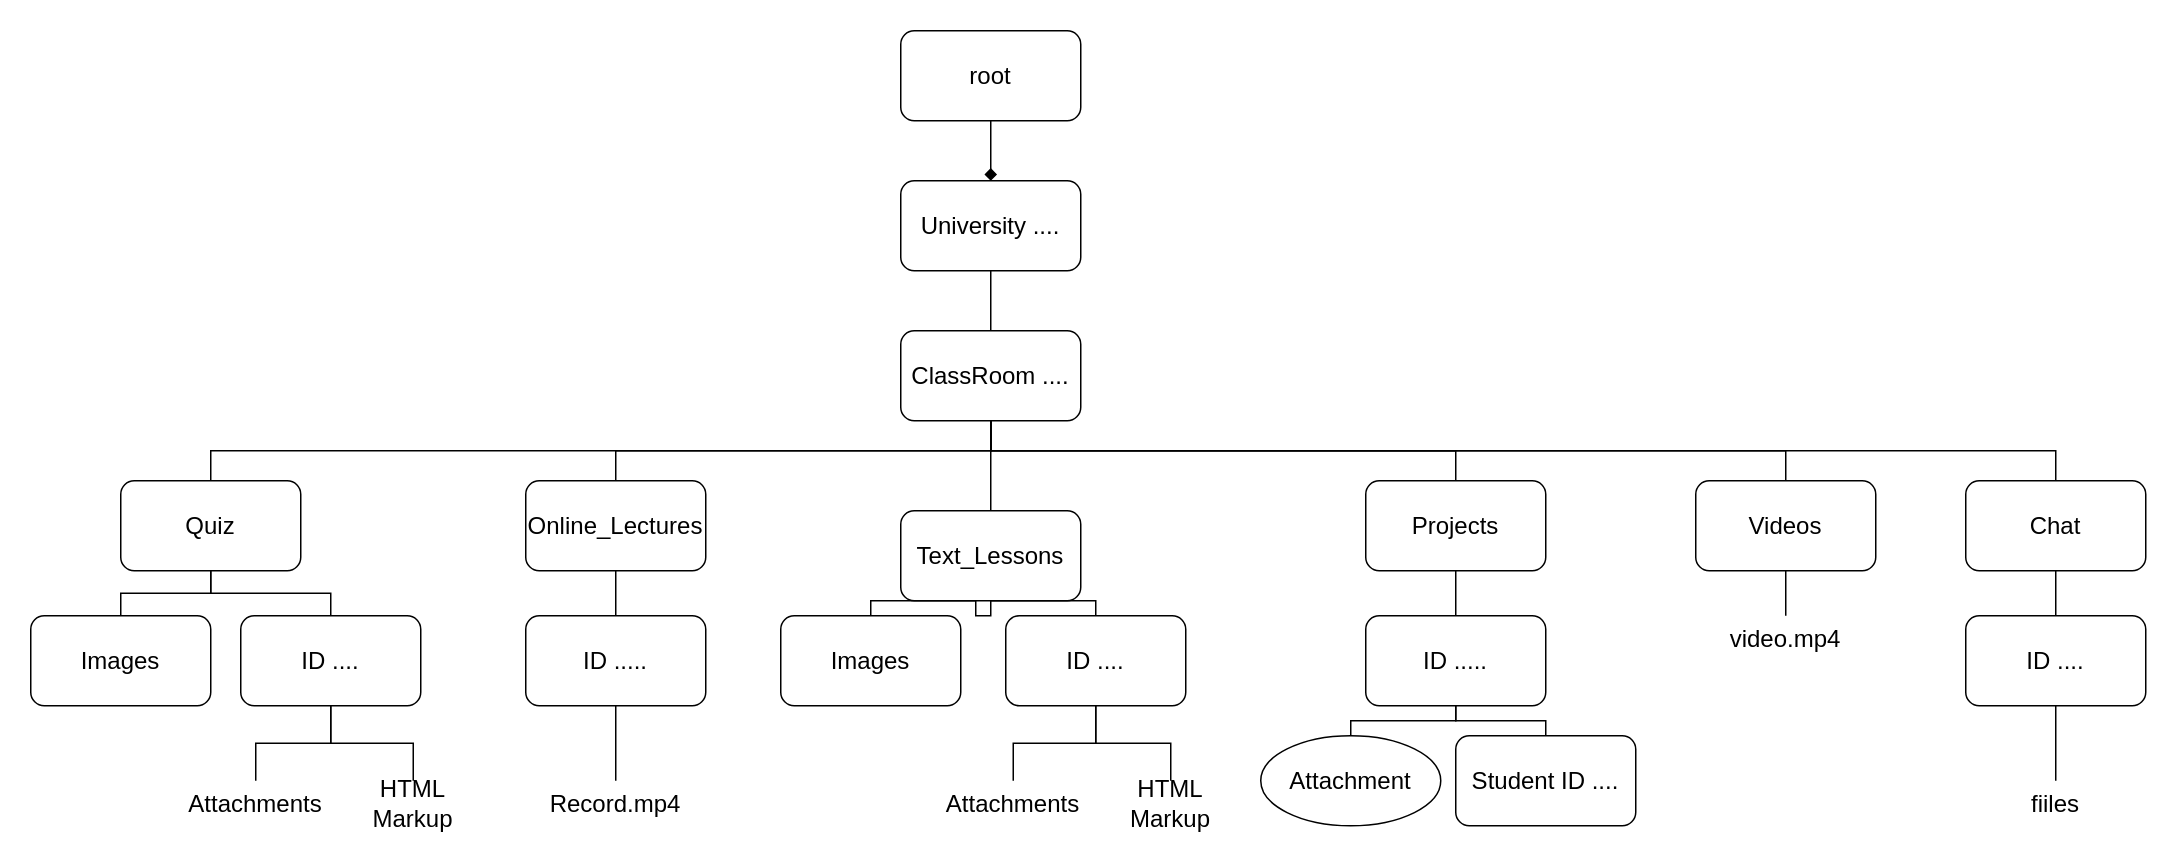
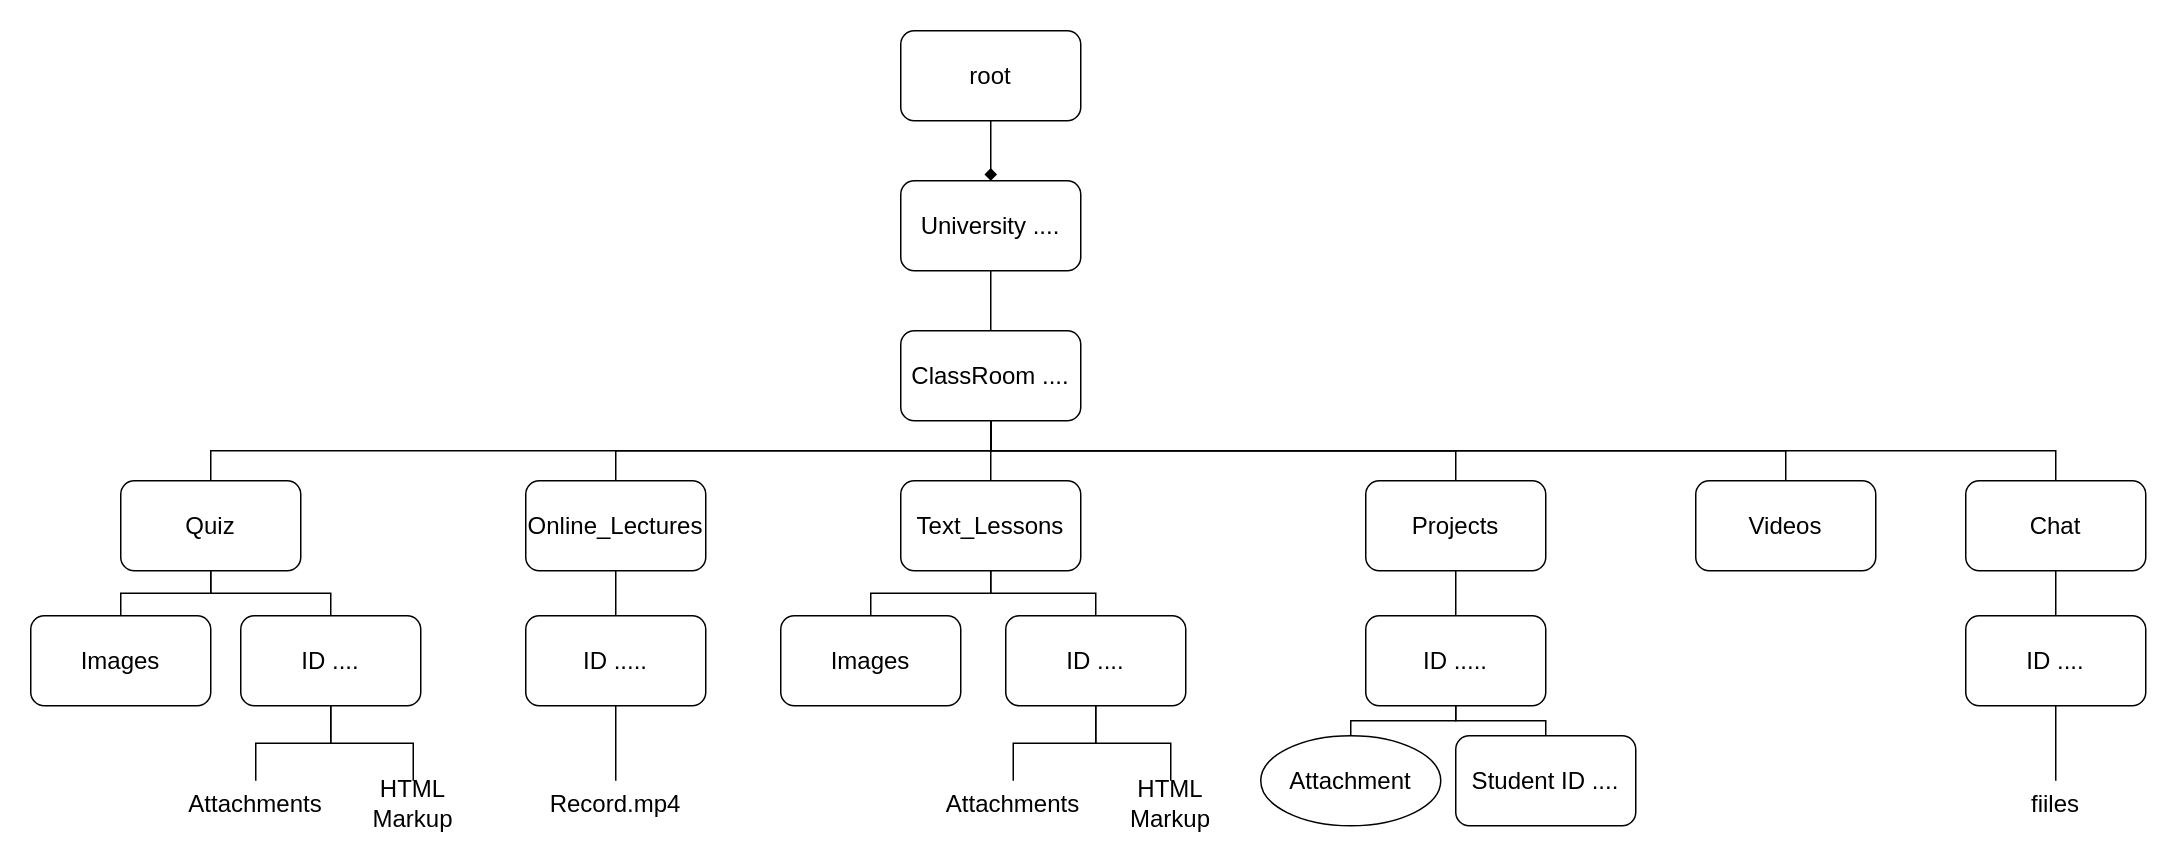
node "Text_Lessons": moved (991, 556) -> (991, 526)
edge "Videos" -- "video.mp4": removed
node "video.mp4": removed
